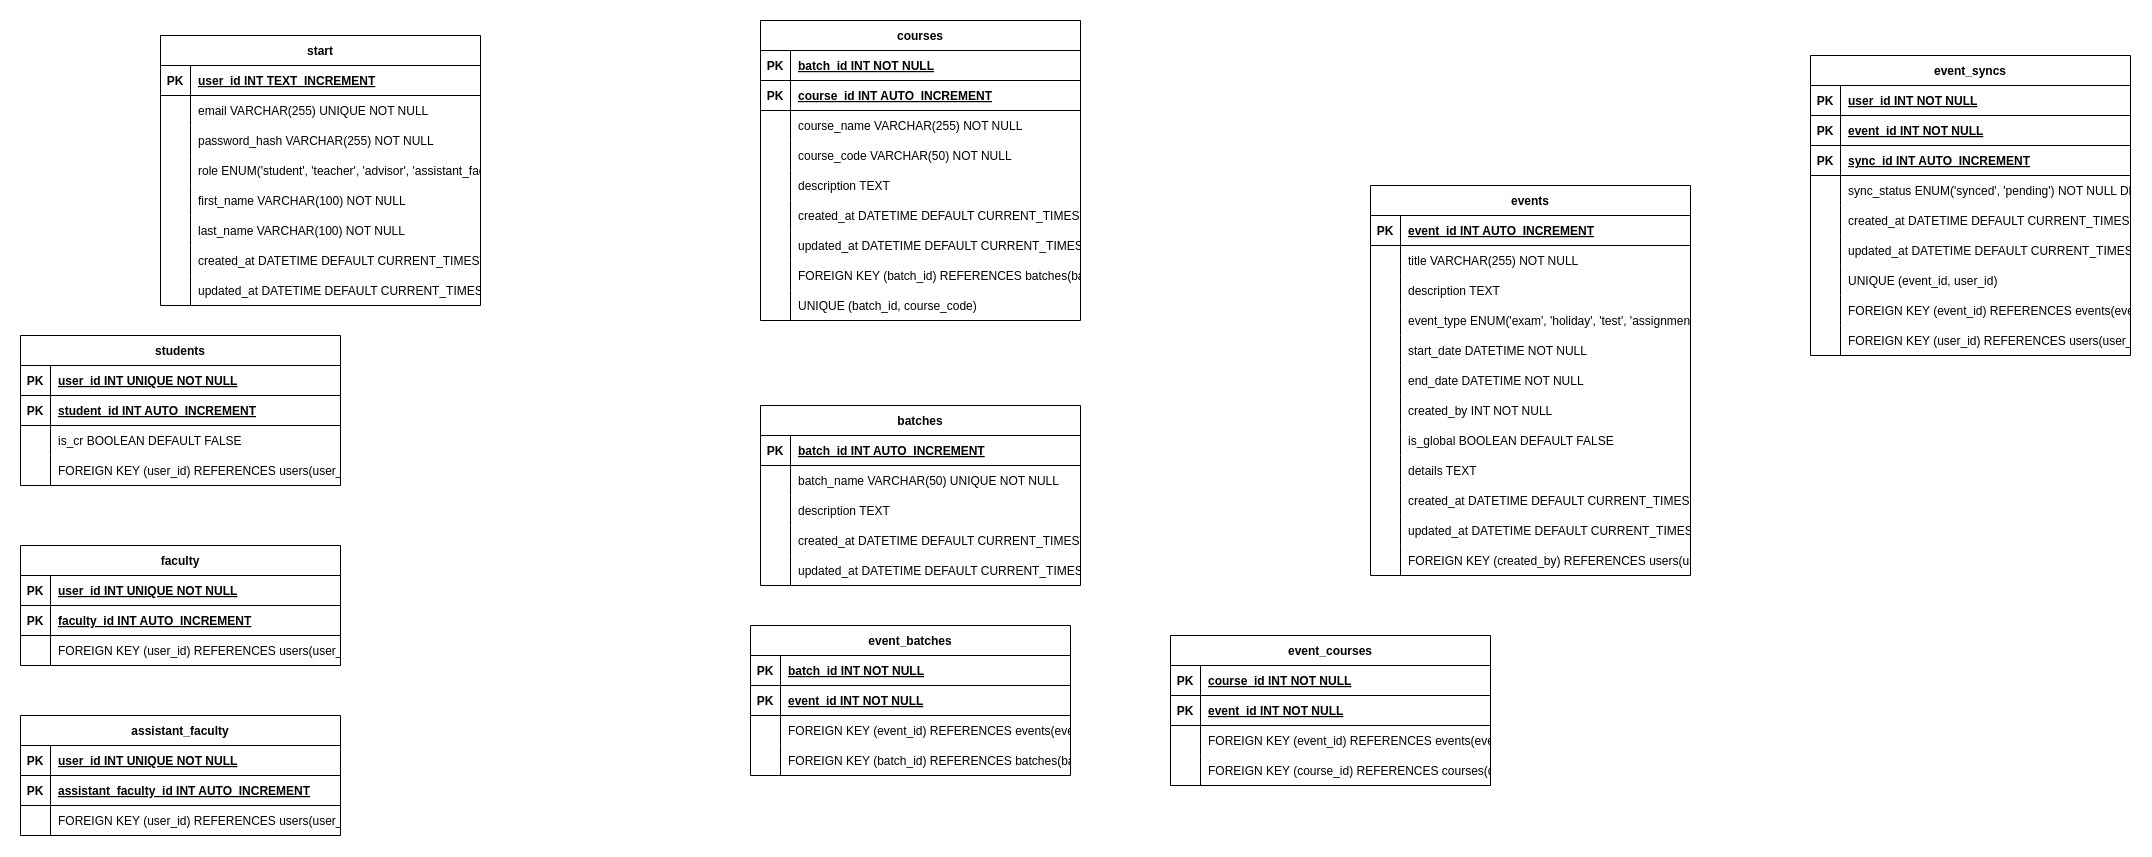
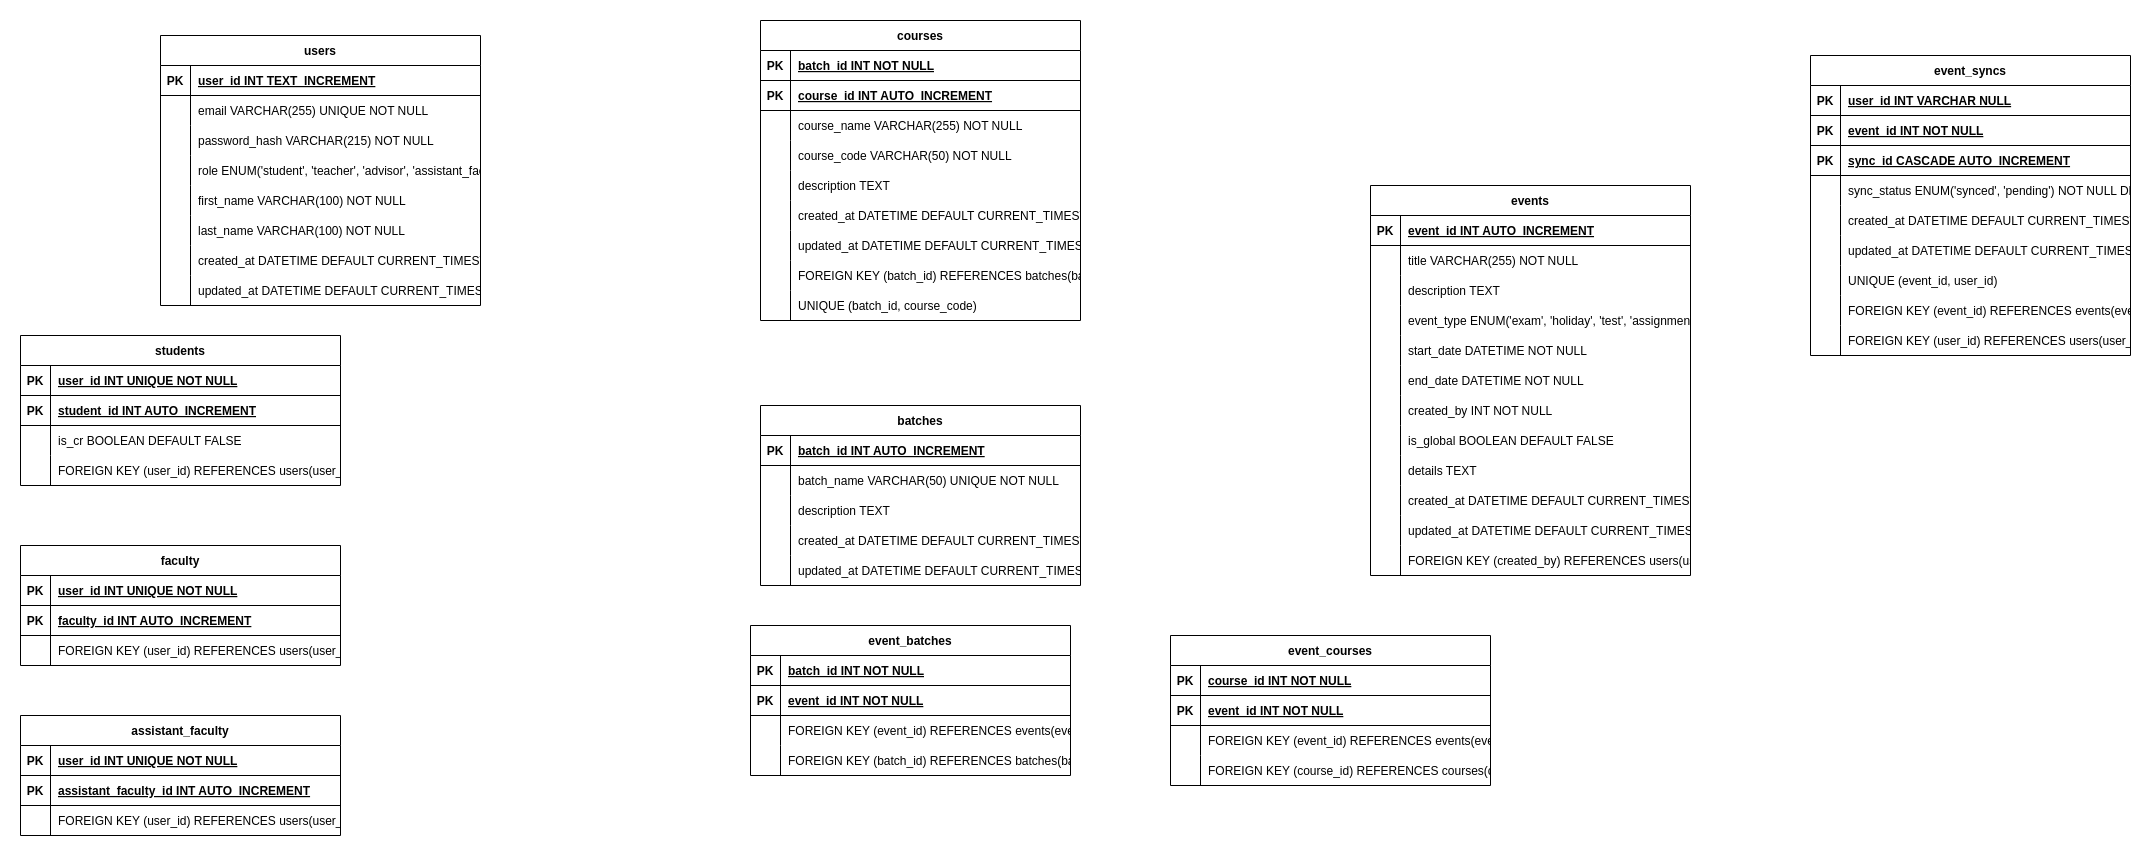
node "start": label "start" -> "users"
node "user_id INT NOT NULL": label "user_id INT NOT NULL" -> "user_id INT VARCHAR NULL"
node "password_hash VARCHAR(255) NOT NULL": label "password_hash VARCHAR(255) NOT NULL" -> "password_hash VARCHAR(215) NOT NULL"
node "sync_id INT AUTO_INCREMENT": label "sync_id INT AUTO_INCREMENT" -> "sync_id CASCADE AUTO_INCREMENT"
